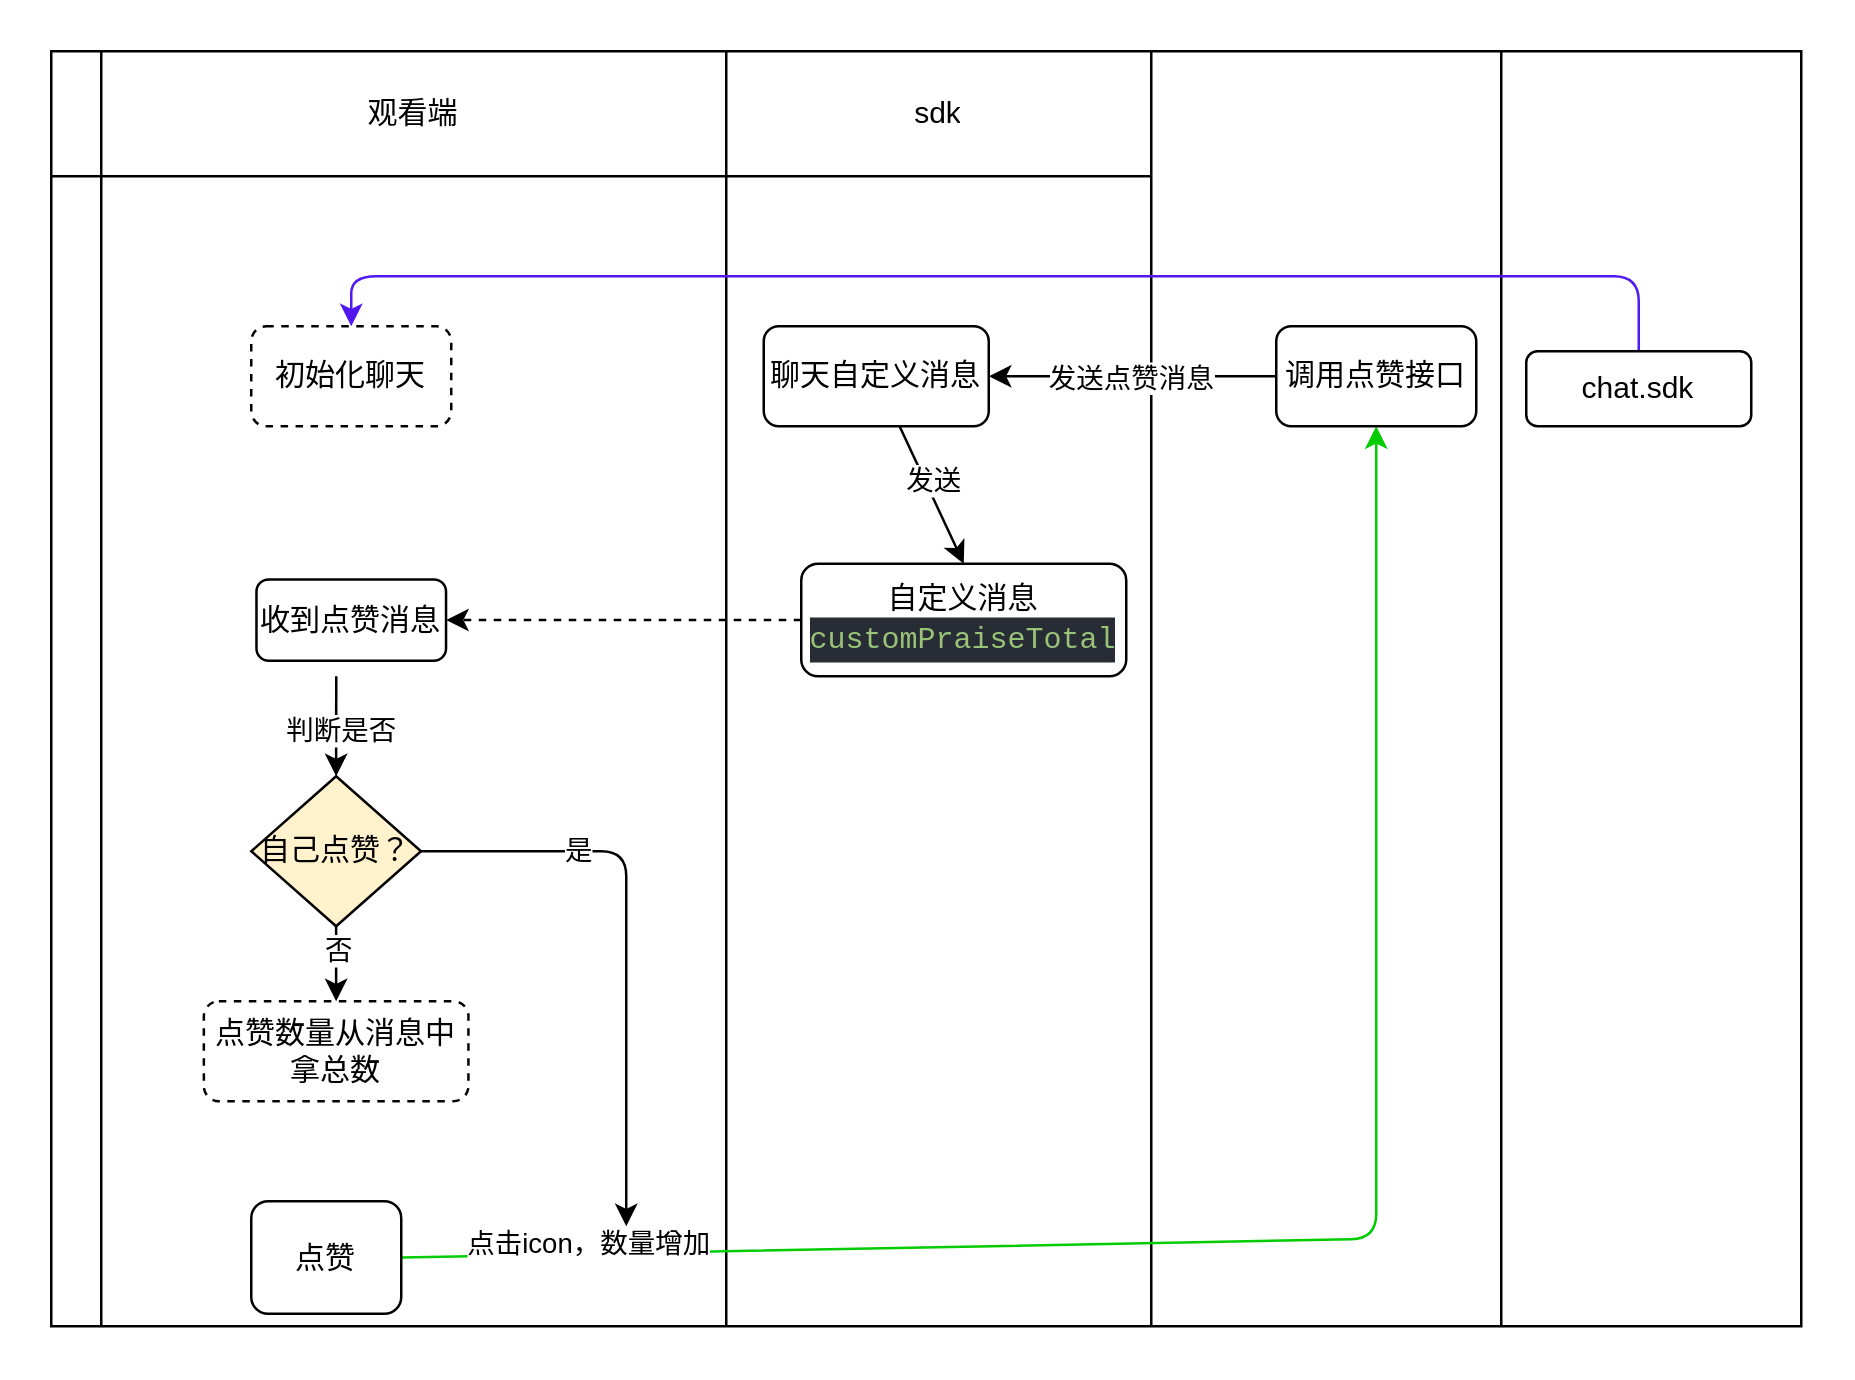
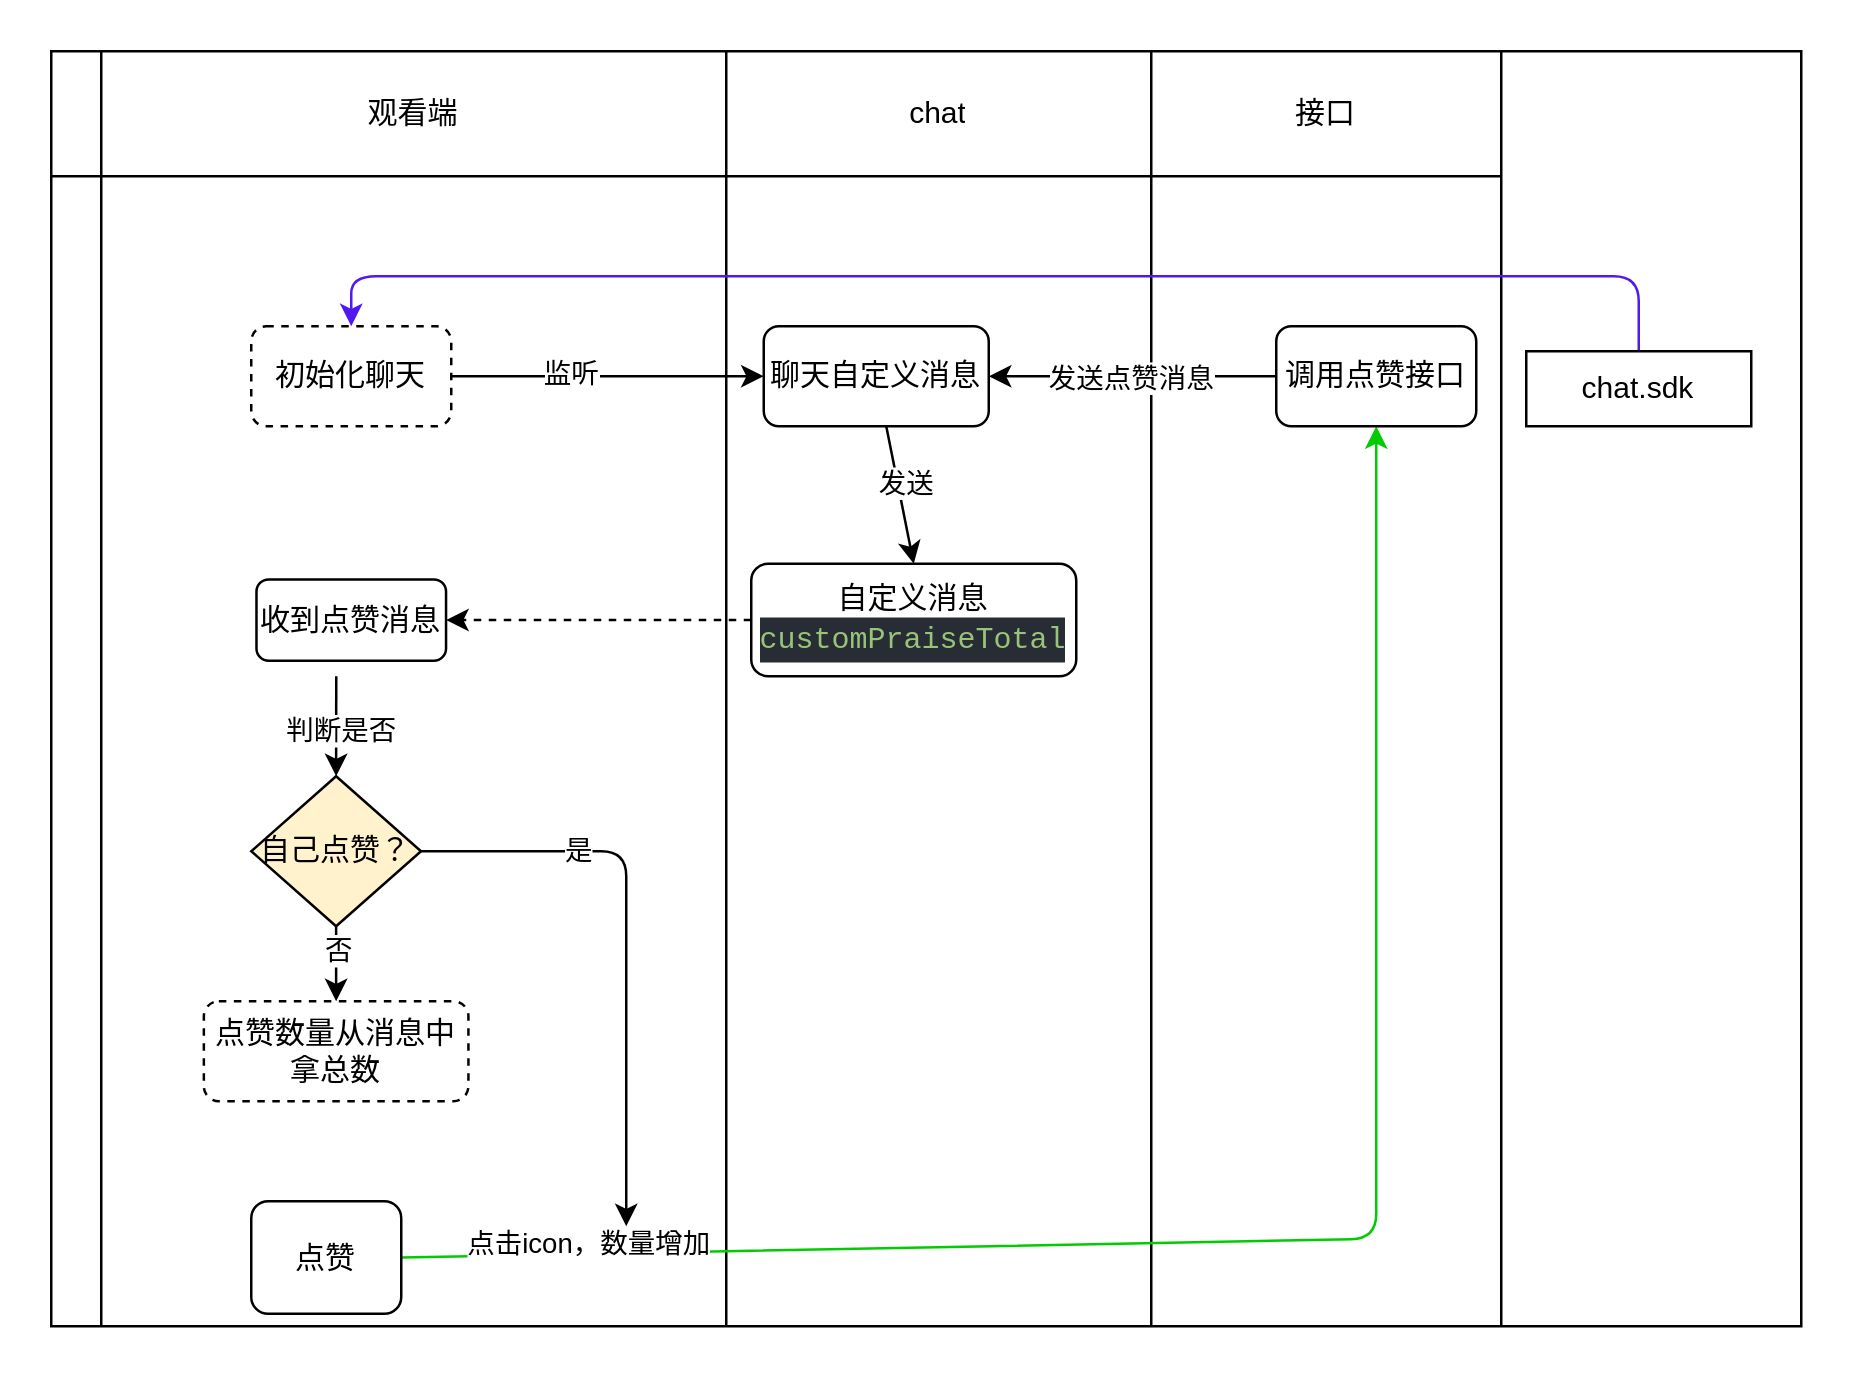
node "sdk": label "sdk" -> "chat"
node "接口": added
edge "初始化聊天" -> "聊天自定义消息": added, label "监听"
node "chat.sdk": shape rounded rectangle -> rectangle
node "自定义消息 customPraiseTotal": moved (964, 620) -> (914, 620)
